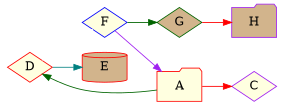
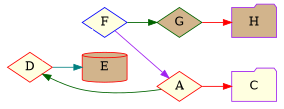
node "A": shape folder -> diamond
node "C": shape diamond -> folder
